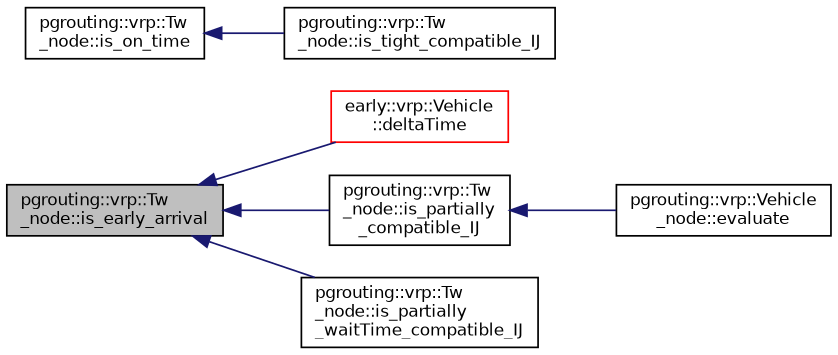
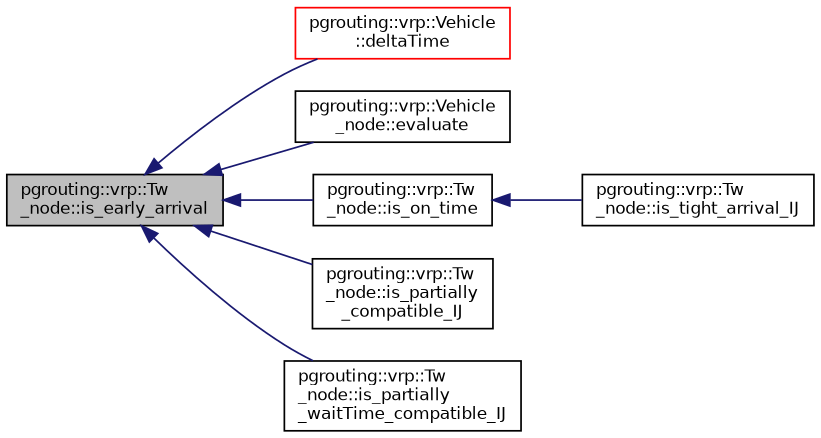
node "pgrouting::vrp::Tw _node::is_tight_compatible_IJ": label "pgrouting::vrp::Tw _node::is_tight_compatible_IJ" -> "pgrouting::vrp::Tw _node::is_tight_arrival_IJ"
node "early::vrp::Vehicle ::deltaTime": label "early::vrp::Vehicle ::deltaTime" -> "pgrouting::vrp::Vehicle ::deltaTime"
edge "pgrouting::vrp::Tw _node::is_on_time" -> "pgrouting::vrp::Tw _node::is_early_arrival": added
edge "pgrouting::vrp::Vehicle _node::evaluate" -> "pgrouting::vrp::Tw _node::is_partially _compatible_IJ": now "pgrouting::vrp::Vehicle _node::evaluate" -> "pgrouting::vrp::Tw _node::is_early_arrival"
